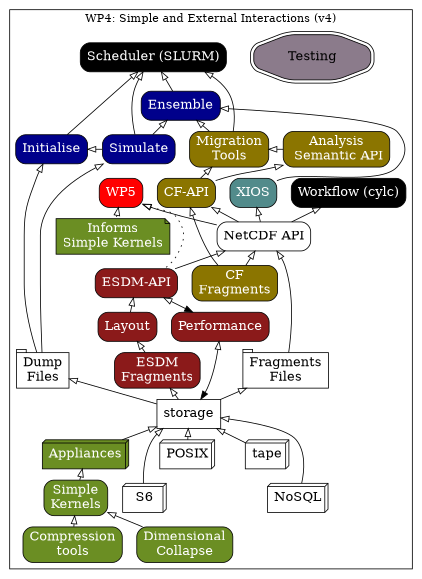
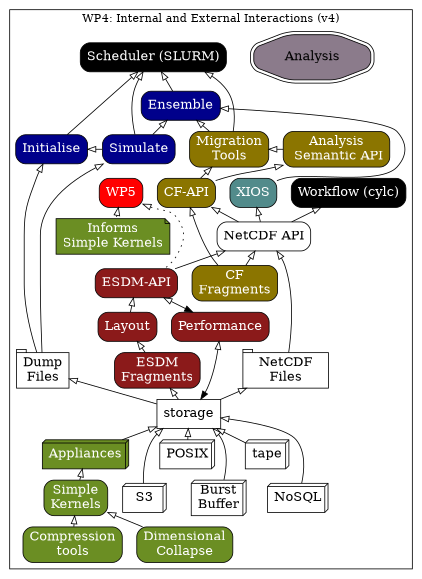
cluster "WP4: Simple and External Interactions (v4)": label "WP4: Simple and External Interactions (v4)" -> "WP4: Internal and External Interactions (v4)"
node "Testing": label "Testing" -> "Analysis"
edge "NetCDF API" -> "WP5": removed
node "Fragments Files": label "Fragments Files" -> "NetCDF Files"
node "S6": label "S6" -> "S3"
node "Burst Buffer": added
